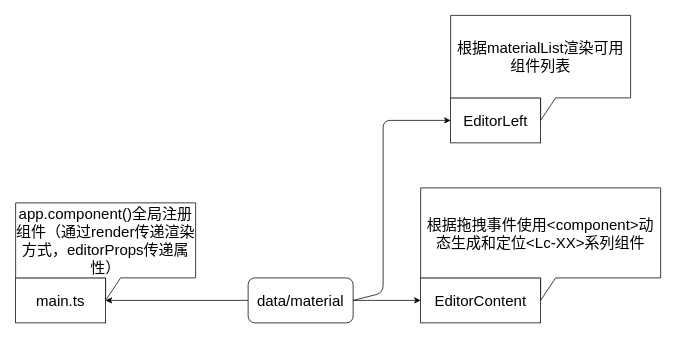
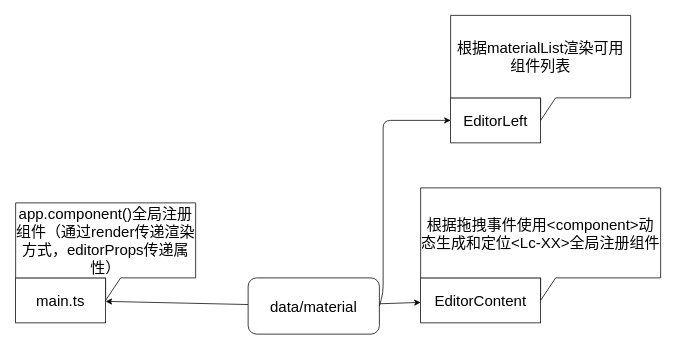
node "根据拖拽事件使用<component>动态生成和定位<Lc-XX>系列组件": label "根据拖拽事件使用<component>动态生成和定位<Lc-XX>系列组件" -> "根据拖拽事件使用<component>动态生成和定位<Lc-XX>全局注册组件"
node "data/material": size 105x45 -> 131x56
